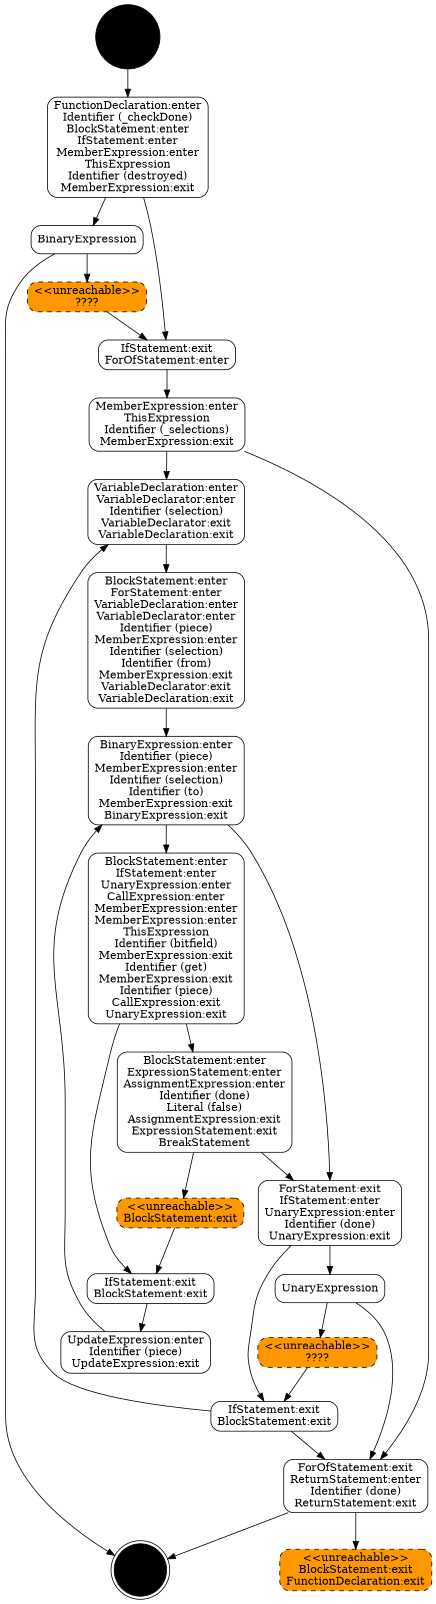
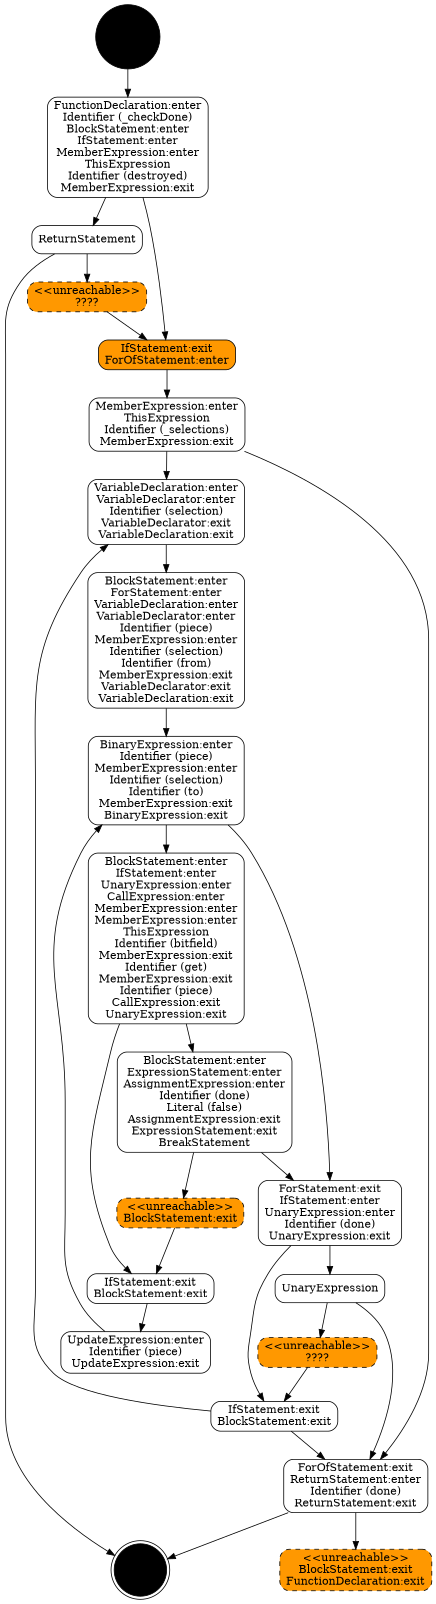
node "BinaryExpression": label "BinaryExpression" -> "ReturnStatement"
node "IfStatement:exit ForOfStatement:enter": fillcolor white -> #ff9800
